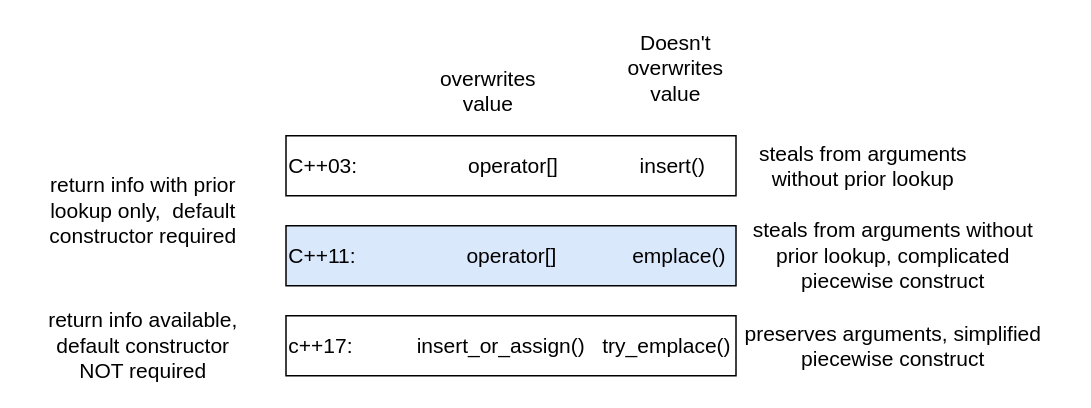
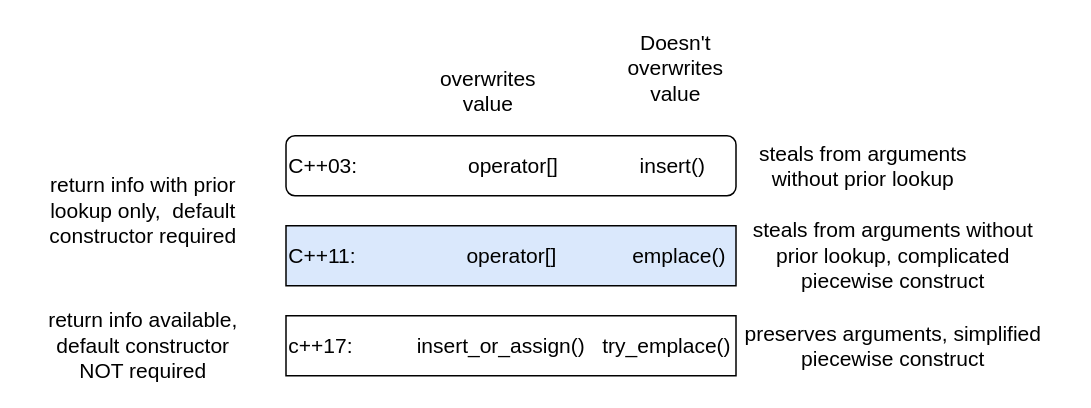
node "C++03: operator[] insert()": shape rectangle -> rounded rectangle
